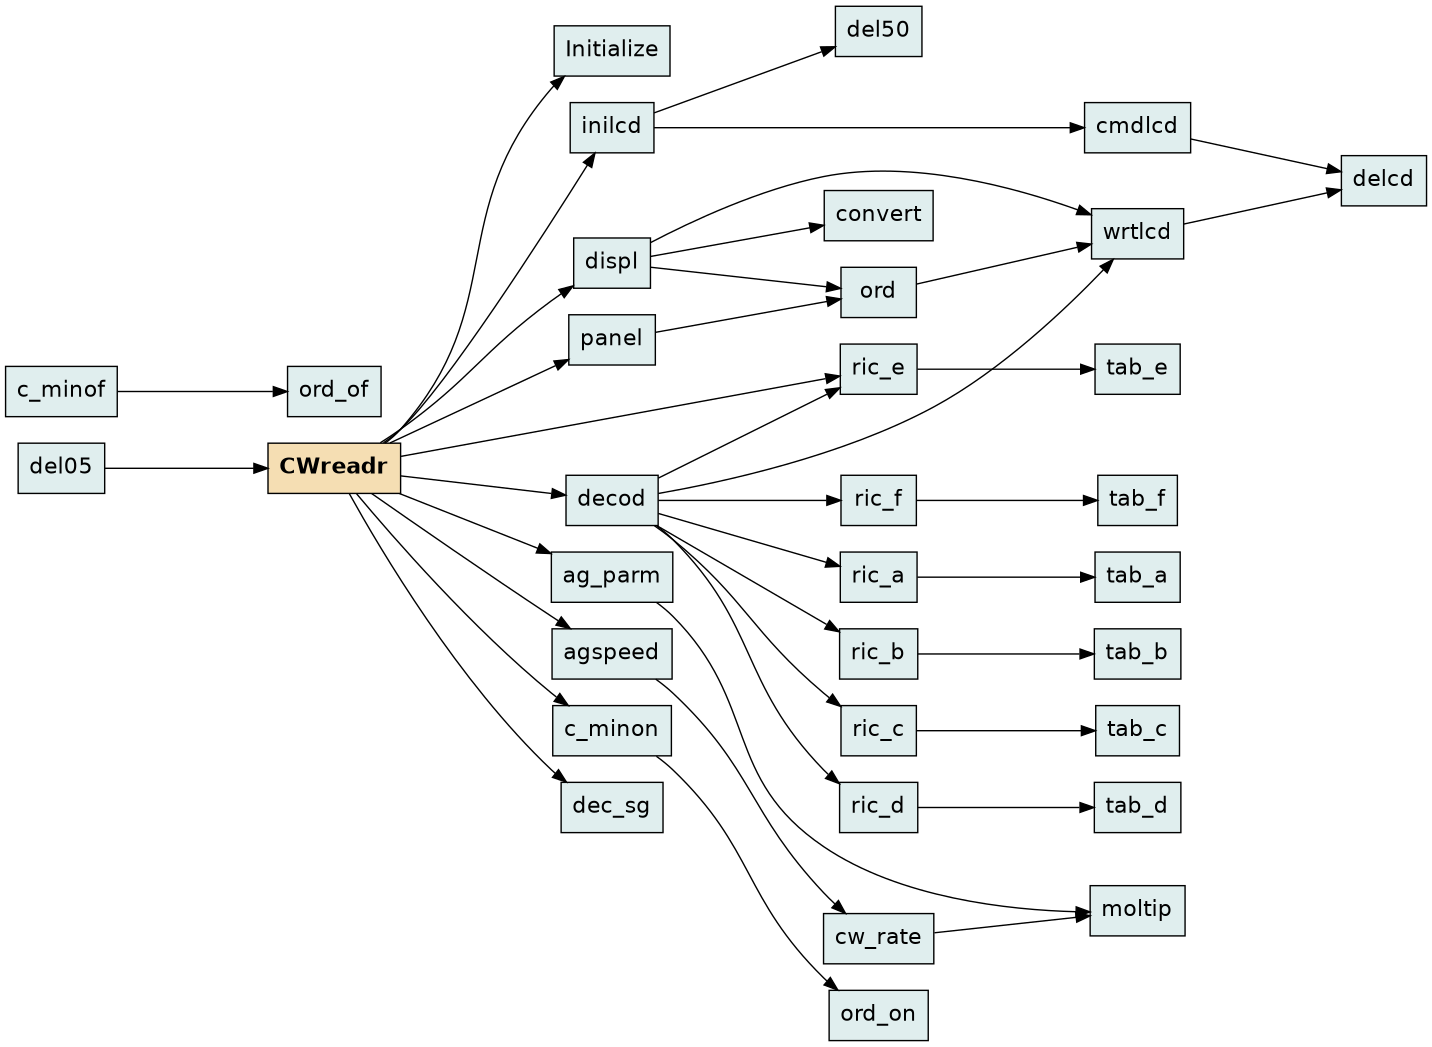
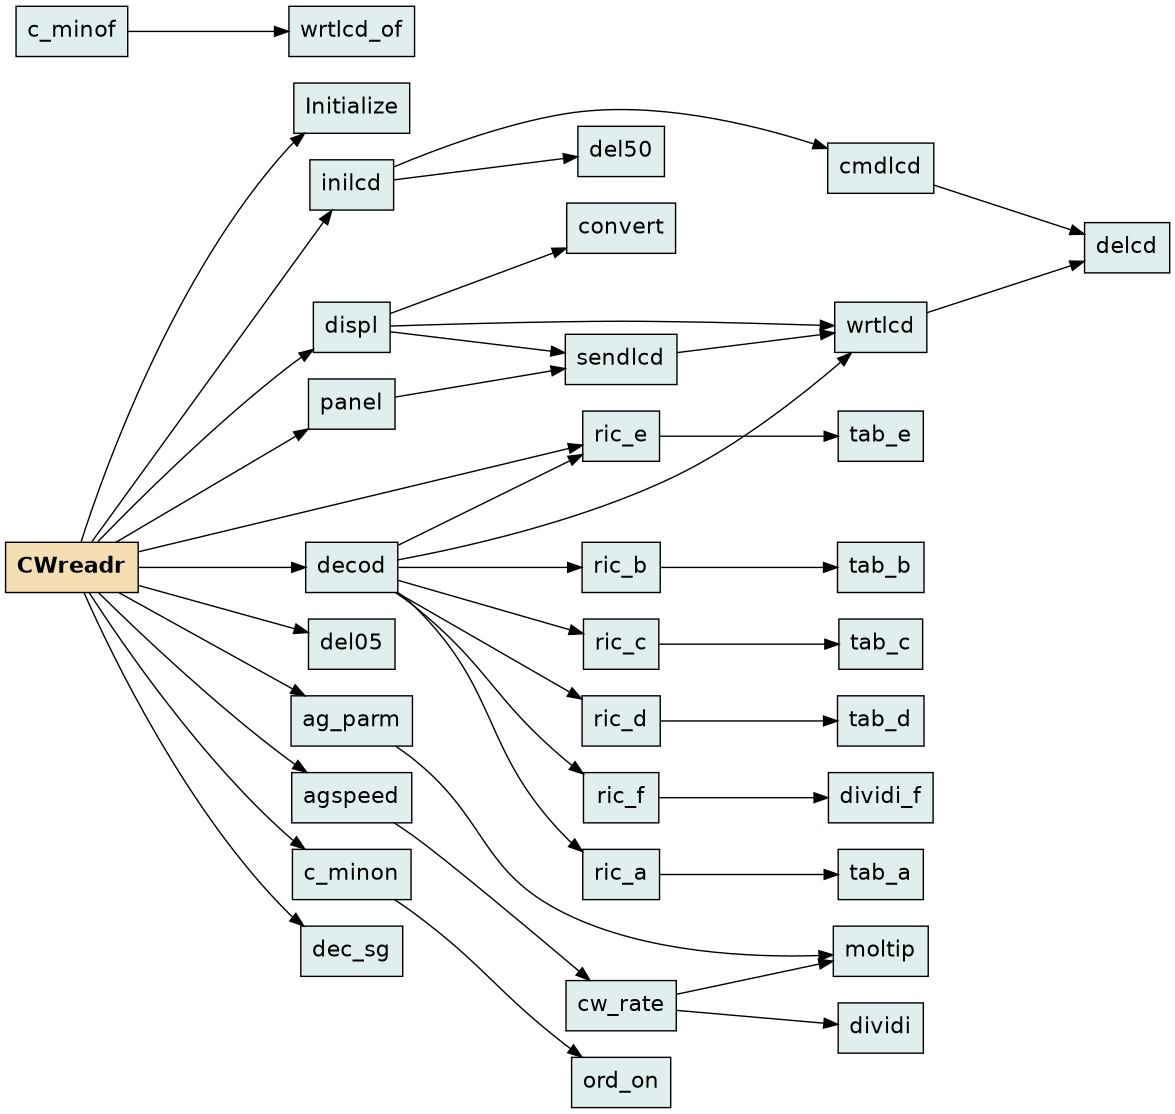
node "ord": label "ord" -> "sendlcd"
node "ord_of": label "ord_of" -> "wrtlcd_of"
edge "del05" -> "CWreadr": reversed
node "tab_f": label "tab_f" -> "dividi_f"
node "dividi": added
